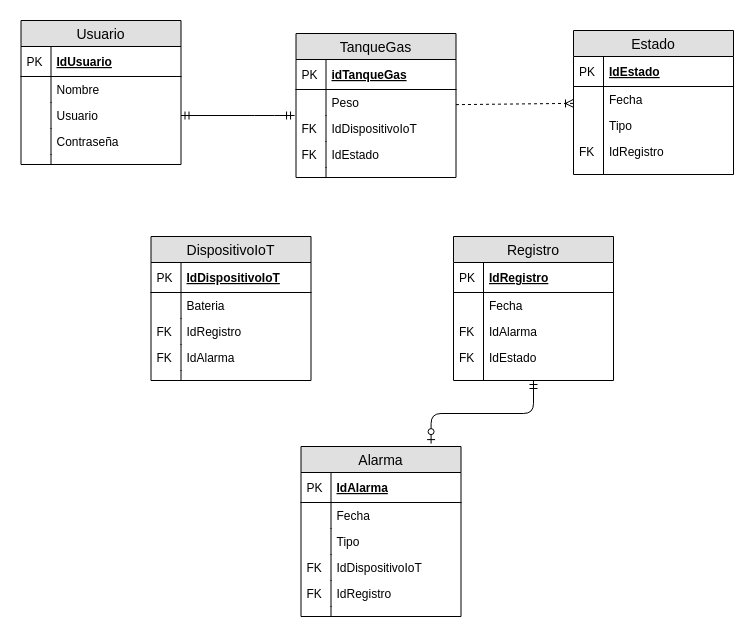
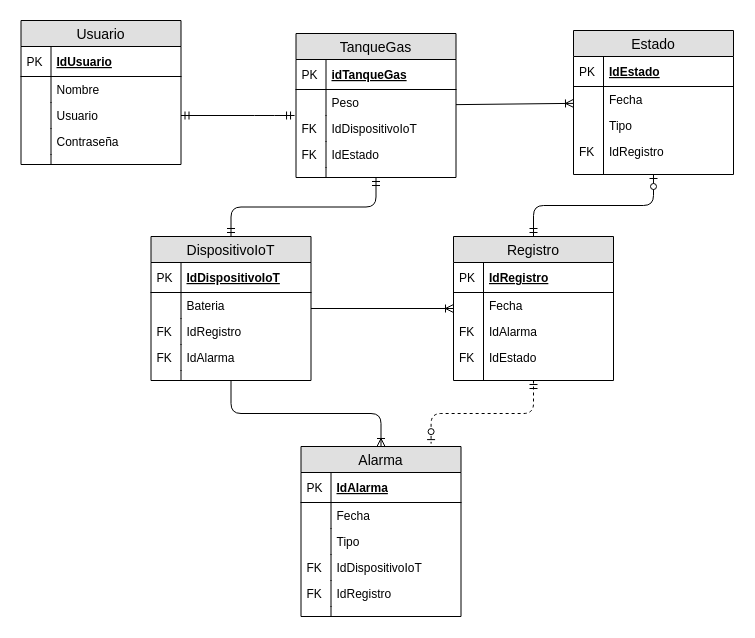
edge "TanqueGas" -> "Estado": style dashed -> solid
edge "Estado" -- "Registro": added
edge "TanqueGas" -- "DispositivoIoT": added
edge "DispositivoIoT" -> "Registro": added
edge "DispositivoIoT" -> "Alarma": added
edge "Registro" -- "Alarma": style solid -> dashed
